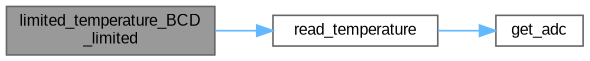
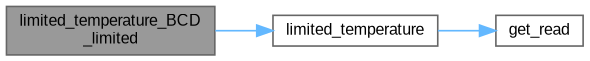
node "read_temperature": label "read_temperature" -> "limited_temperature"
node "get_adc": label "get_adc" -> "get_read"
